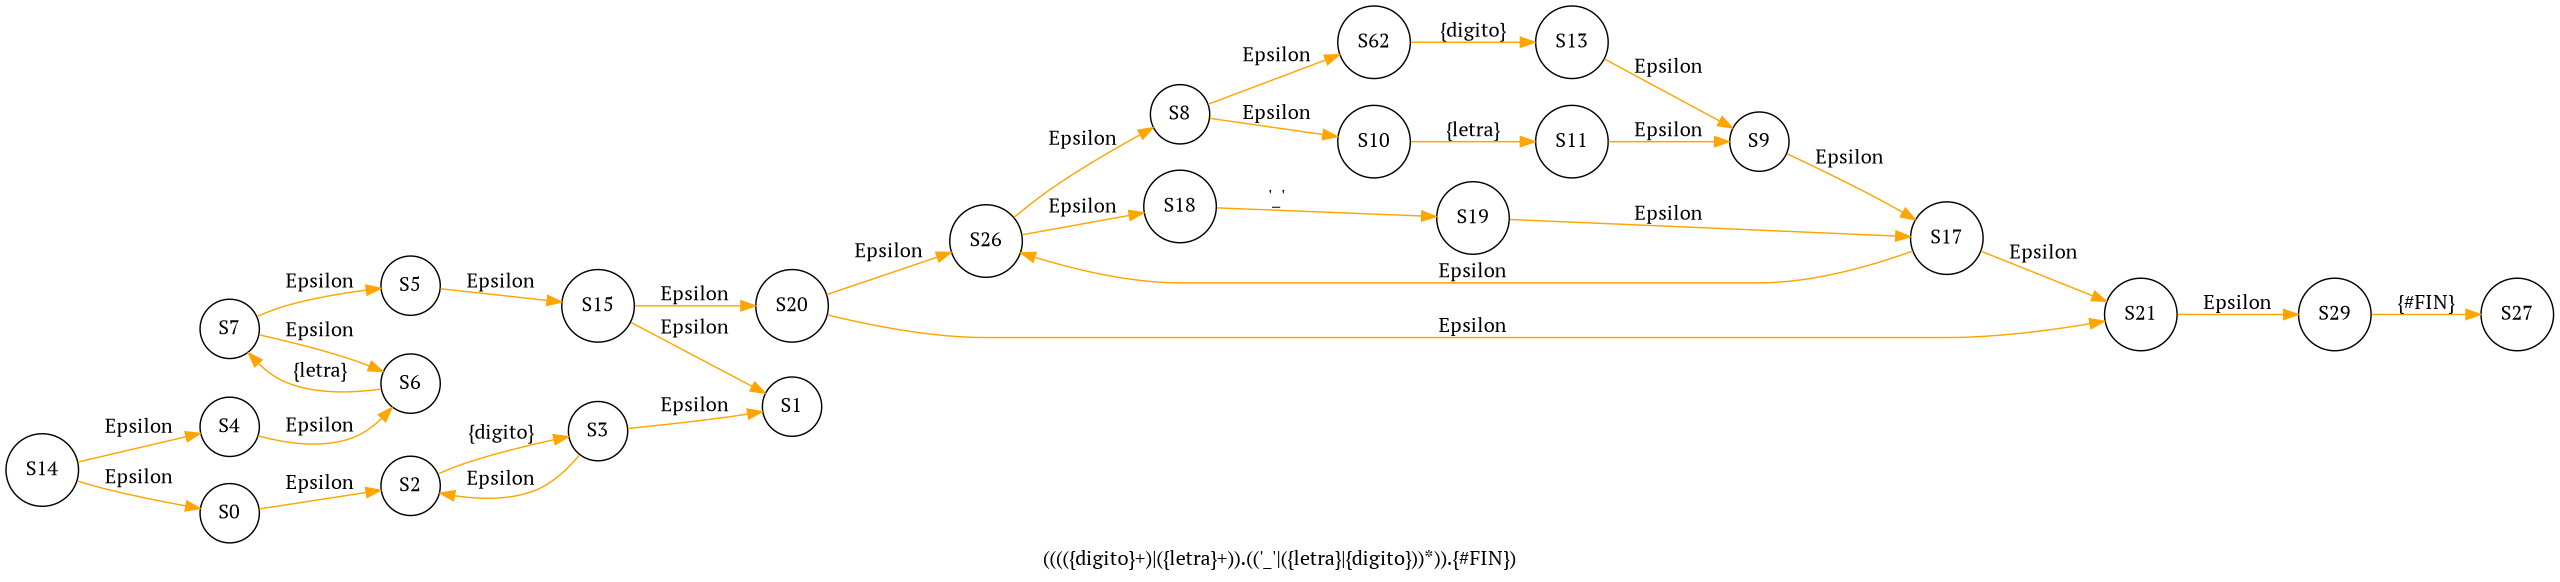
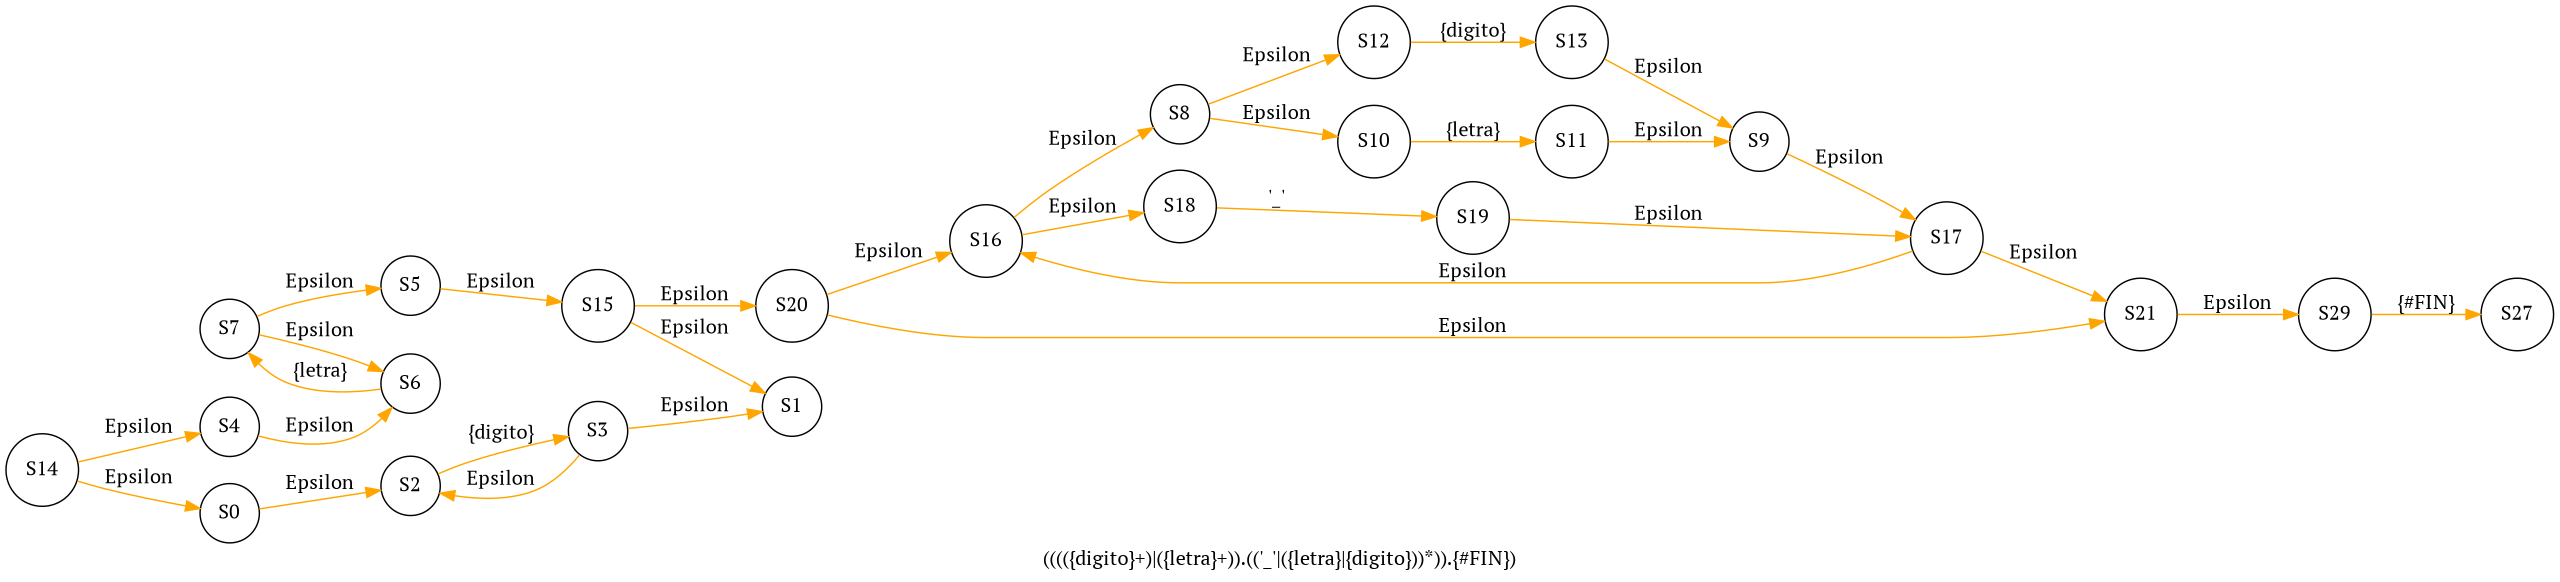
node "S62": label "S62" -> "S12"
node "S26": label "S26" -> "S16"
